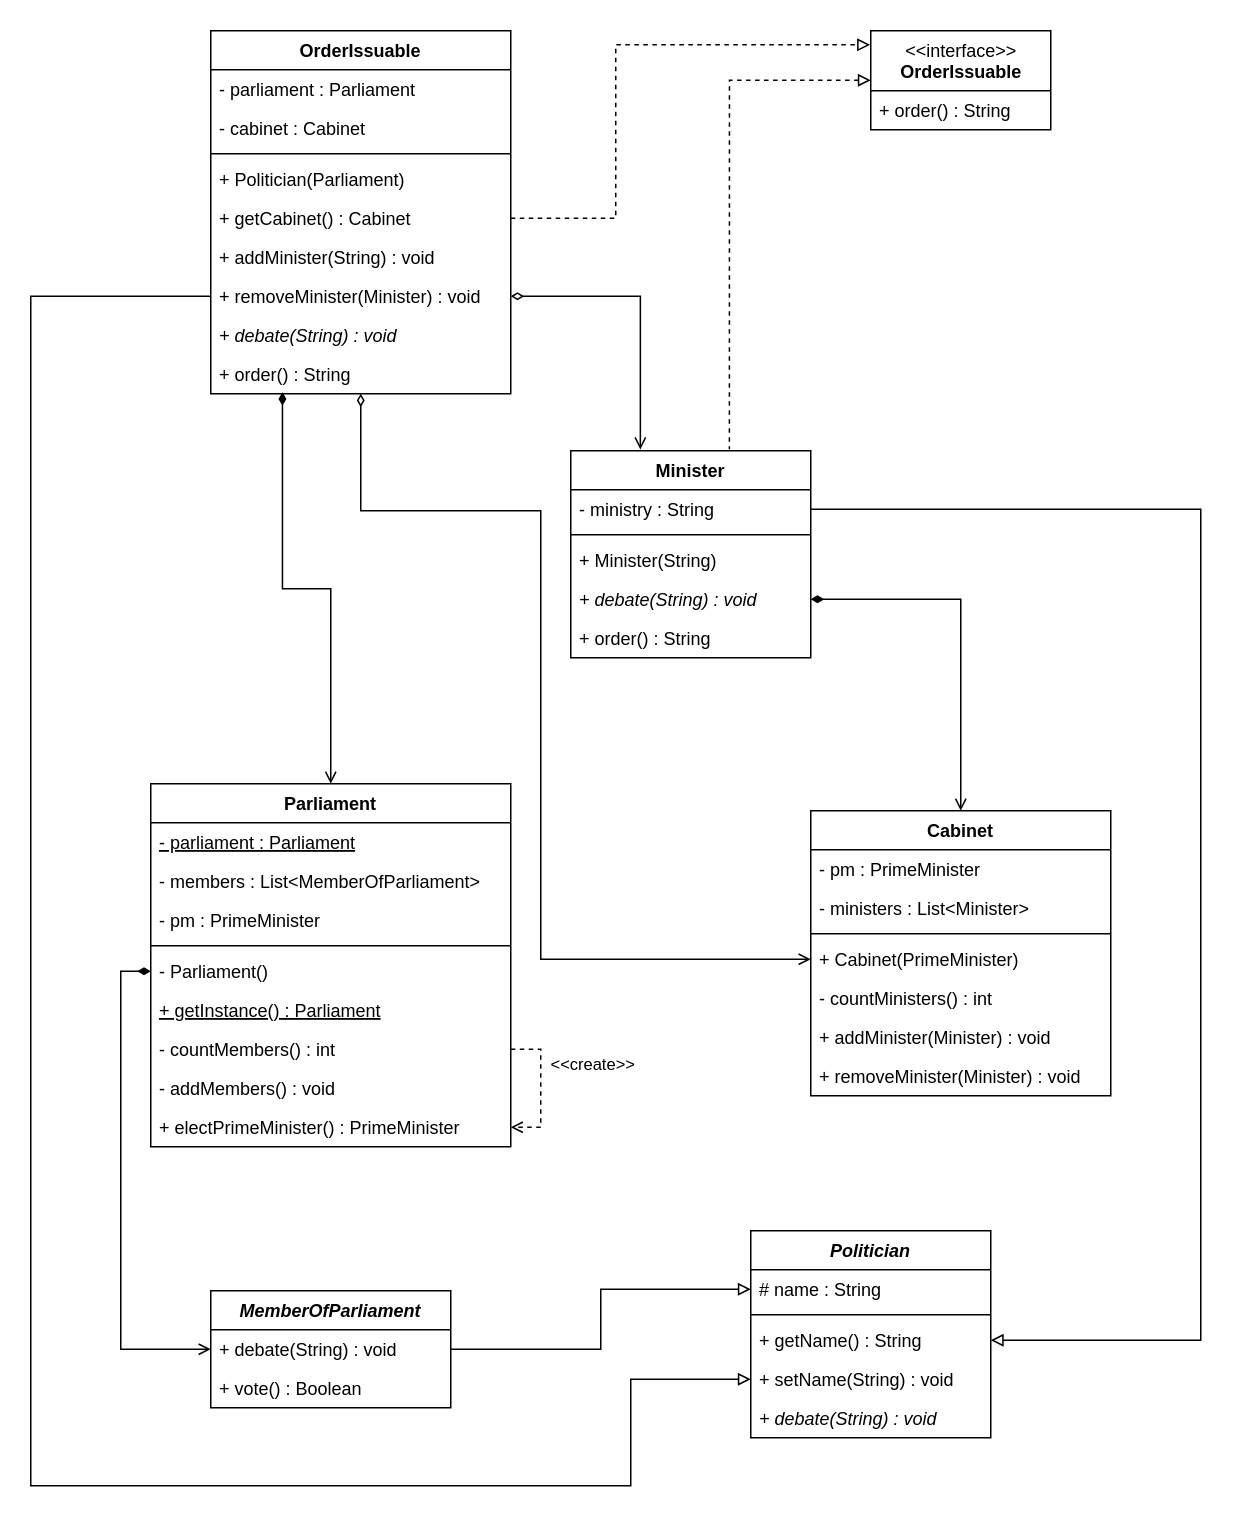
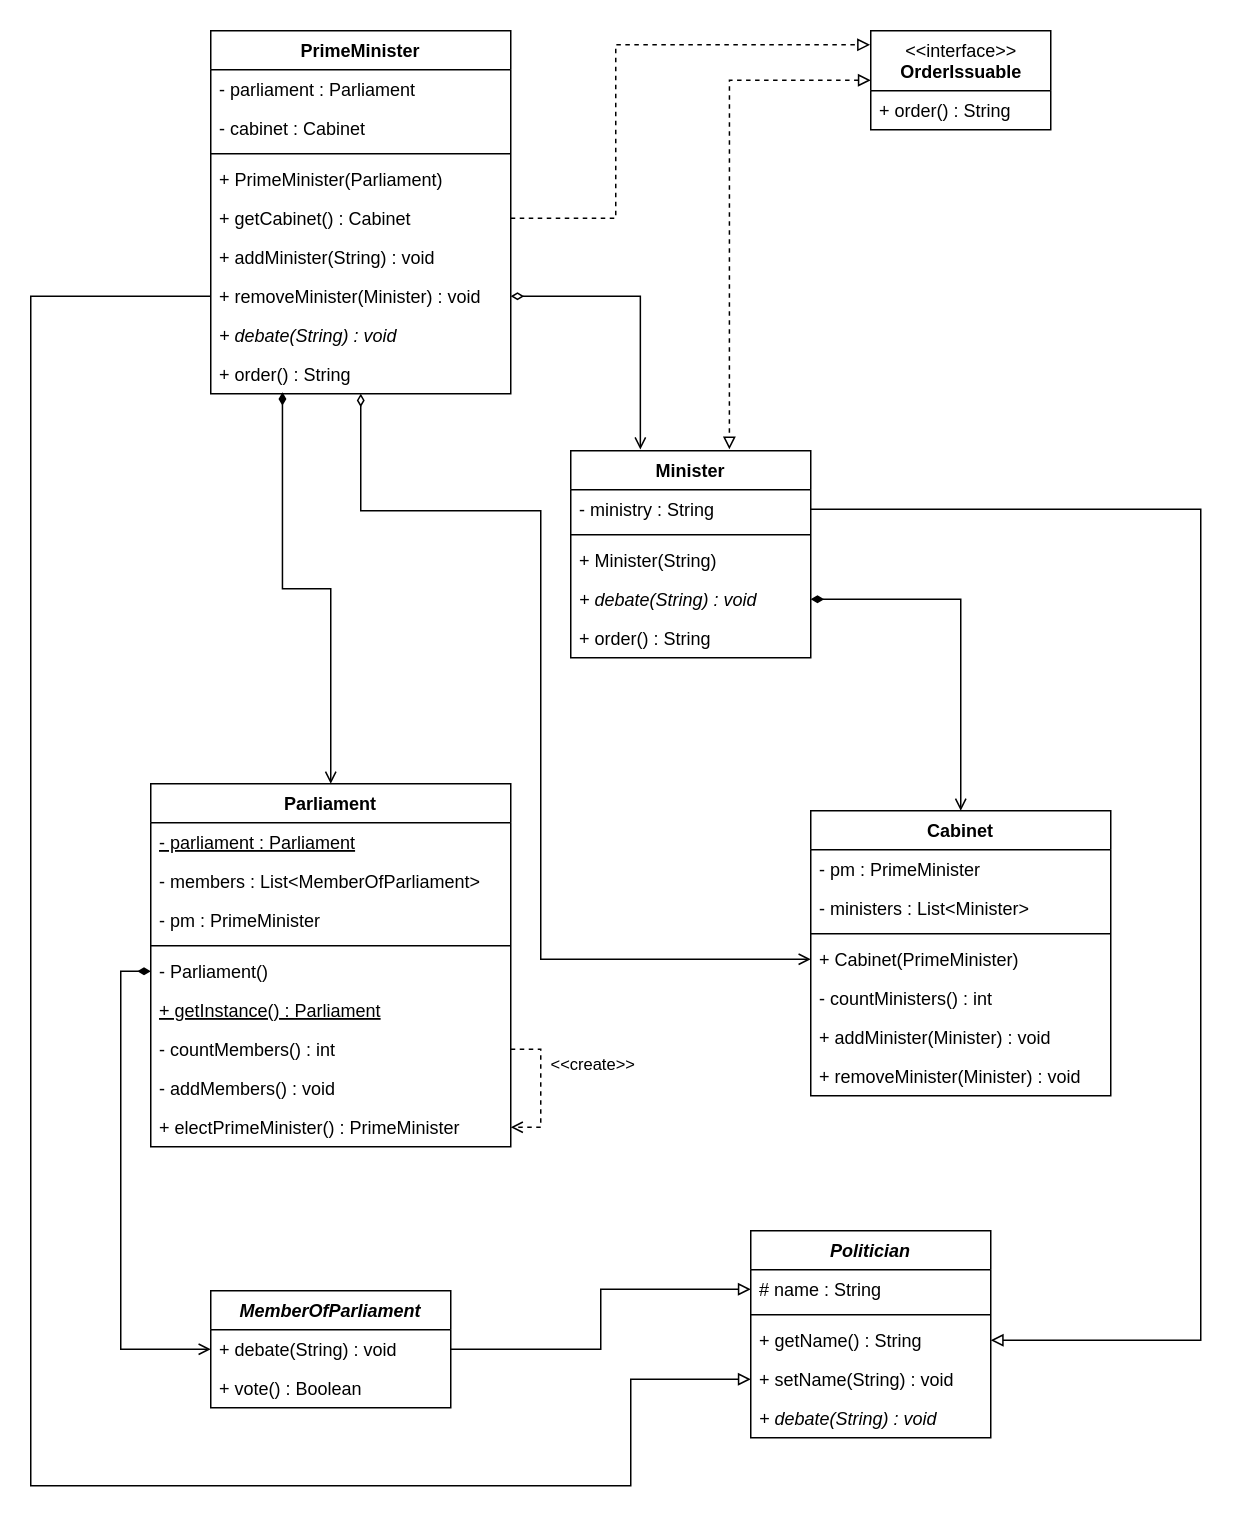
node "OrderIssuable": label "OrderIssuable" -> "PrimeMinister"
node "+ Politician(Parliament)": label "+ Politician(Parliament)" -> "+ PrimeMinister(Parliament)"
edge "Minister" -> "<<interface>> OrderIssuable": arrowhead none -> block
